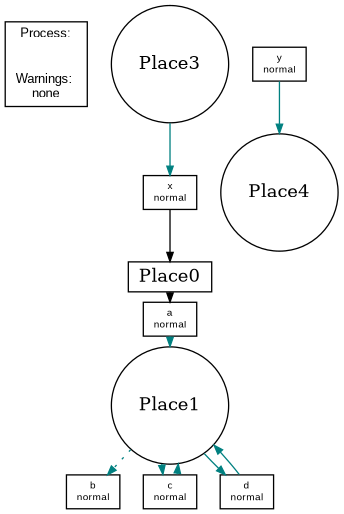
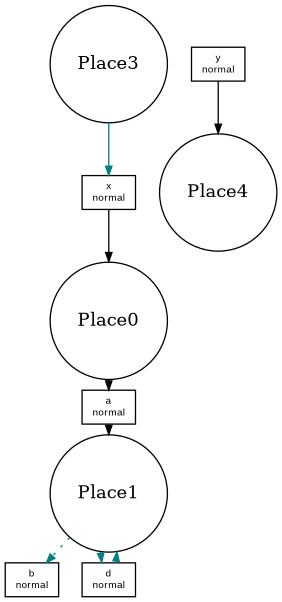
node "Process: Warnings: none": removed
edge "y normal" -> "Place4": color teal -> black
node "Place0": shape box -> circle
edge "a normal" -> "Place1": color teal -> black
node "c normal": removed
